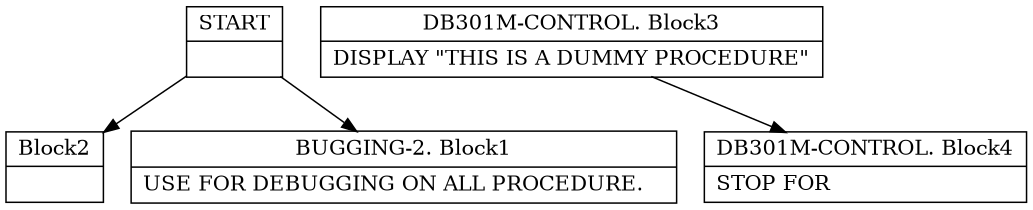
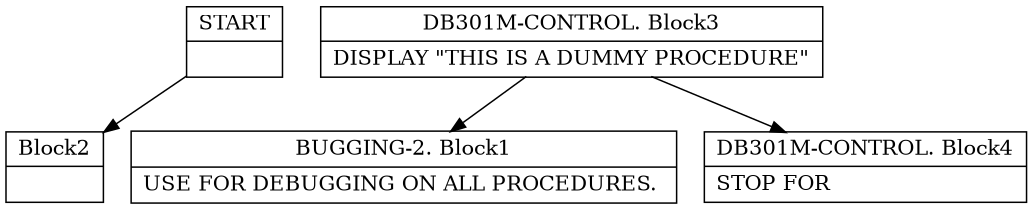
edge "START" -> "BUGGING-2. Block1": now "DB301M-CONTROL. Block3" -> "BUGGING-2. Block1"
node "BUGGING-2. Block1": text "USE FOR DEBUGGING ON ALL PROCEDURE." -> "USE FOR DEBUGGING ON ALL PROCEDURES."
